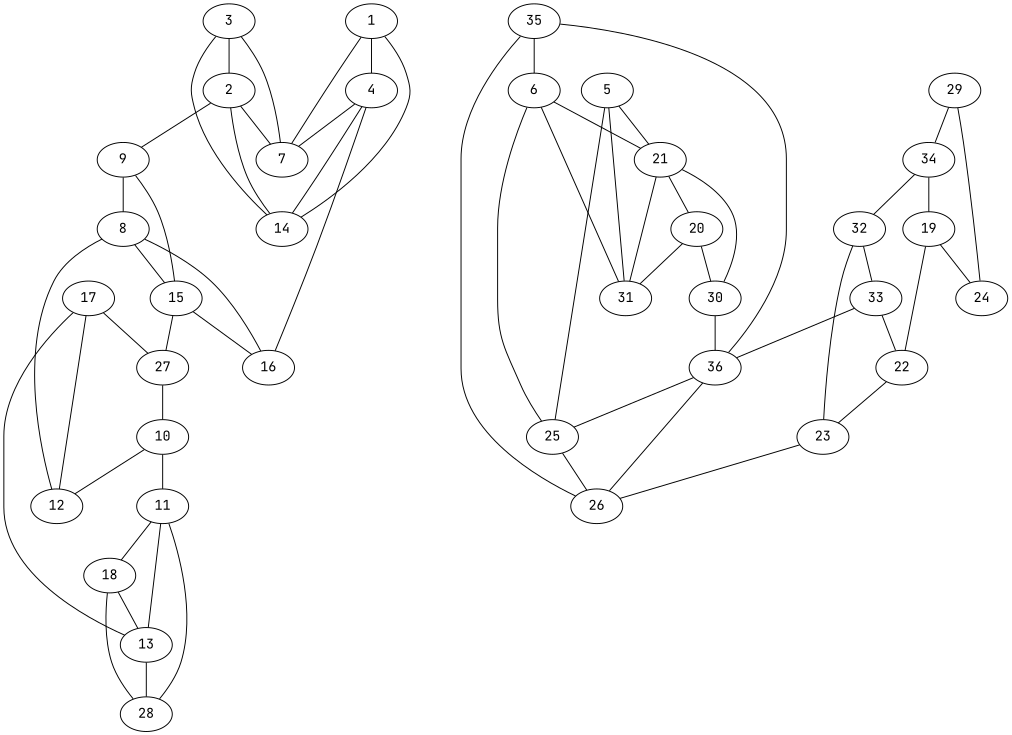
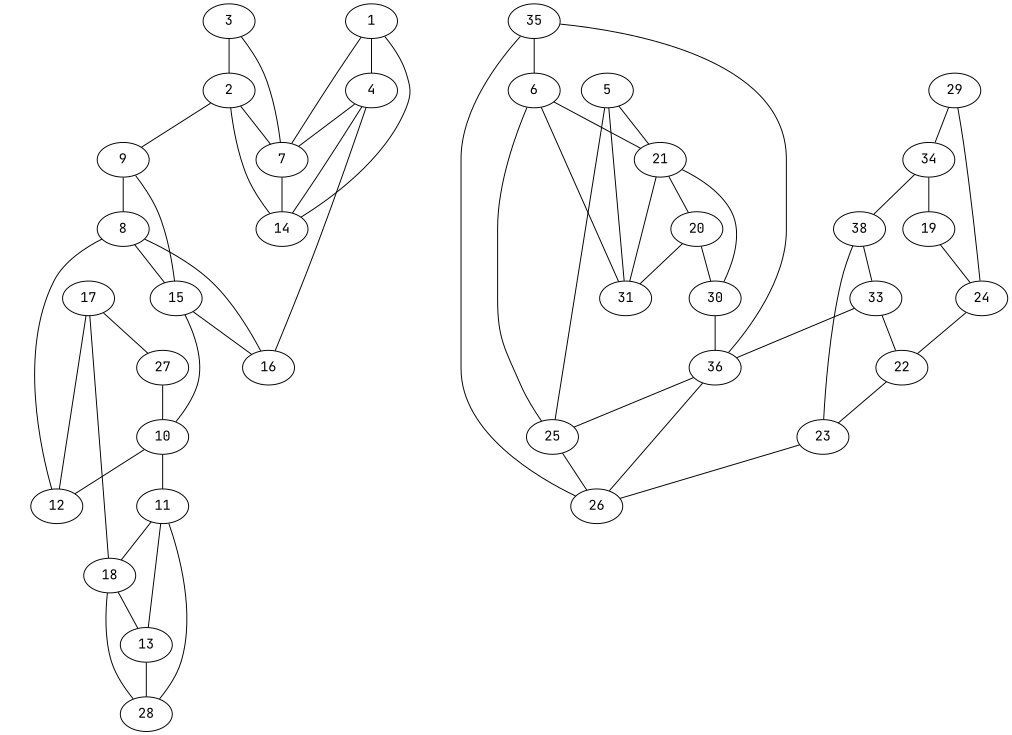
edge "3" -- "14": now "7" -- "14"
node "32": label "32" -> "38"
edge "19" -- "22": now "24" -- "22"
edge "15" -- "27": now "15" -- "10"
edge "17" -- "13": now "17" -- "18"
